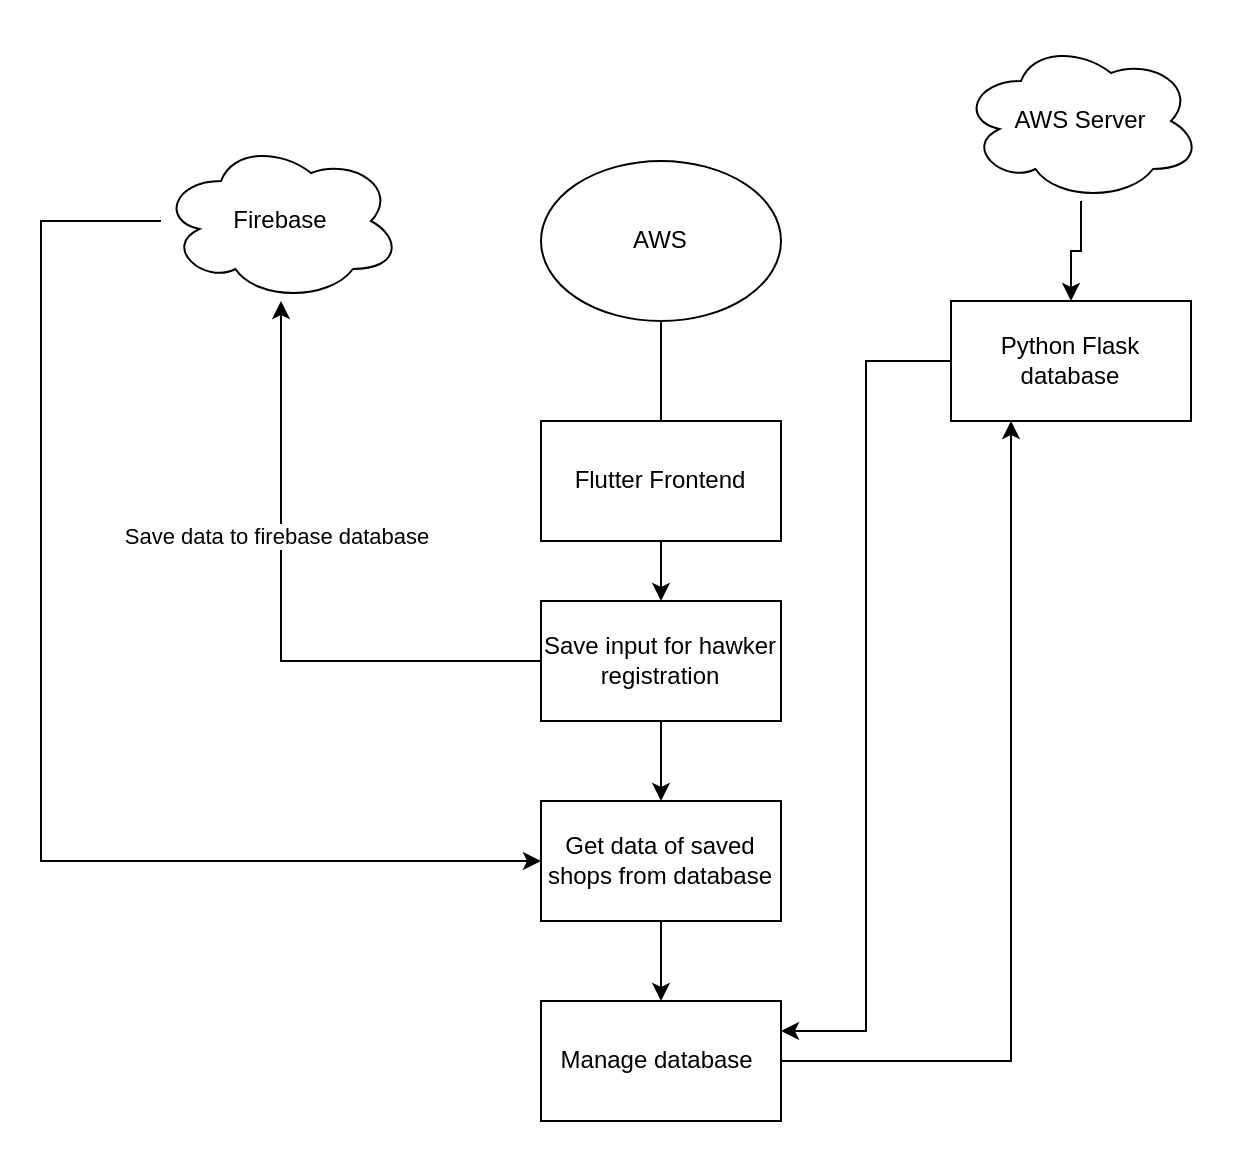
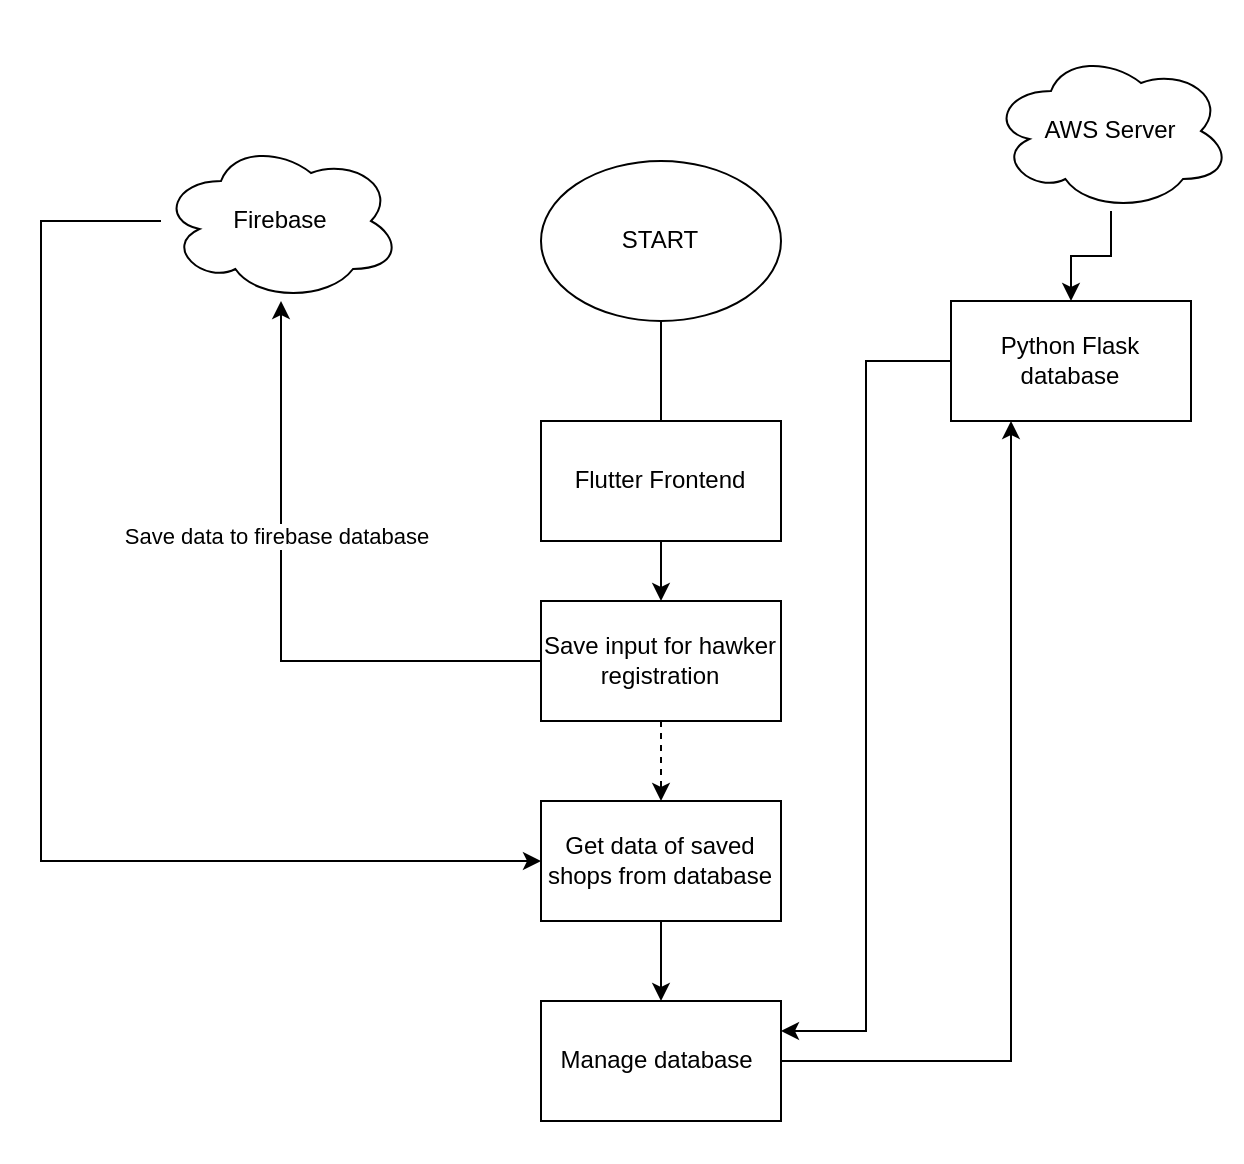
node "AWS Server": moved (1081, 121) -> (1111, 131)
node "AWS": label "AWS" -> "START"
edge "Save input for hawker registration" -> "Get data of saved shops from database": style solid -> dashed
